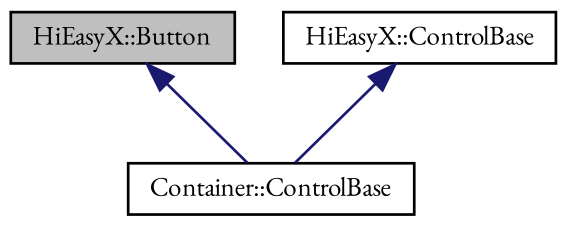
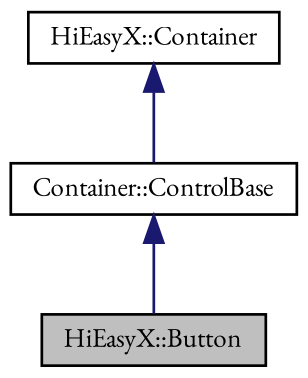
node "HiEasyX::ControlBase": label "HiEasyX::ControlBase" -> "HiEasyX::Container"
edge "Container::ControlBase" -> "HiEasyX::Button": reversed
